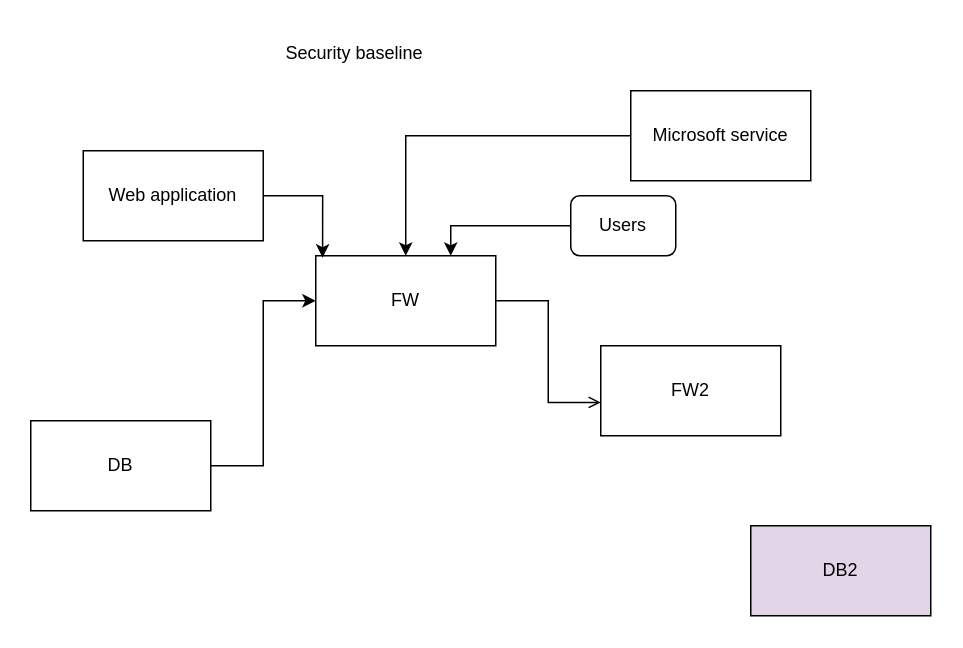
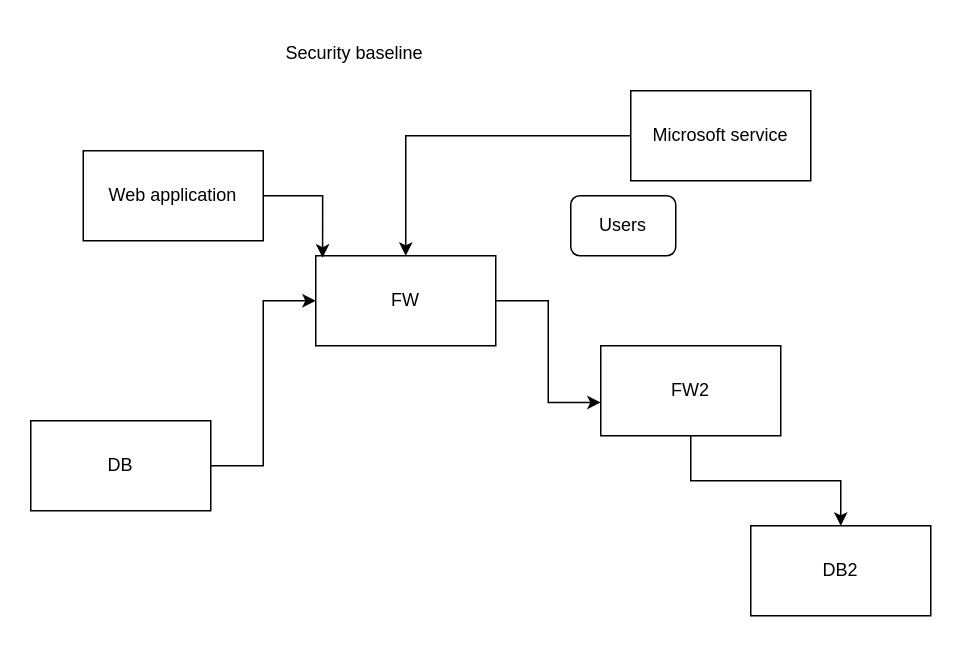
edge "Users" -> "FW": removed
edge "FW" -> "FW2": arrowhead open -> classic
edge "FW2" -> "DB2": added
node "DB2": fillcolor #e1d5e7 -> #ffffff
